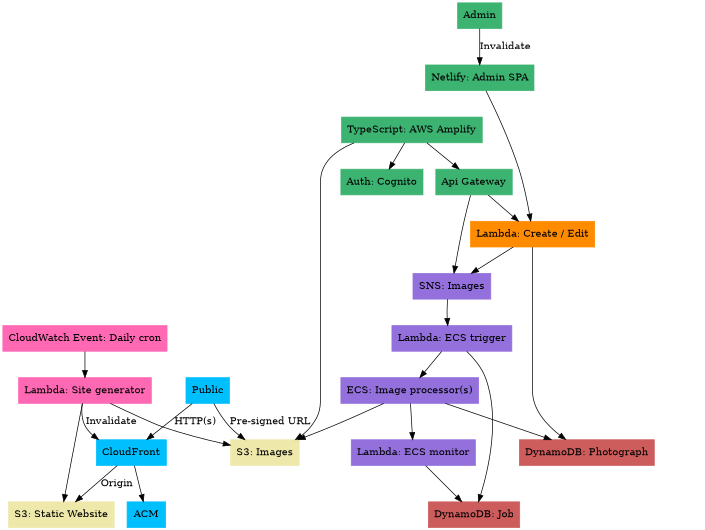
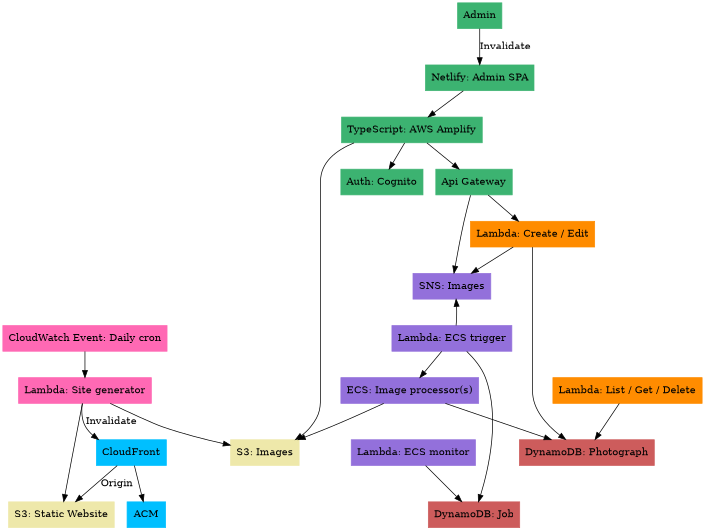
edge "Netlify: Admin SPA" -> "Lambda: Create / Edit": now "Netlify: Admin SPA" -> "TypeScript: AWS Amplify"
edge "SNS: Images" -> "Lambda: ECS trigger": reversed
node "Public": removed
node "Lambda: List / Get / Delete": added
edge "ECS: Image processor(s)" -> "Lambda: ECS monitor": removed
